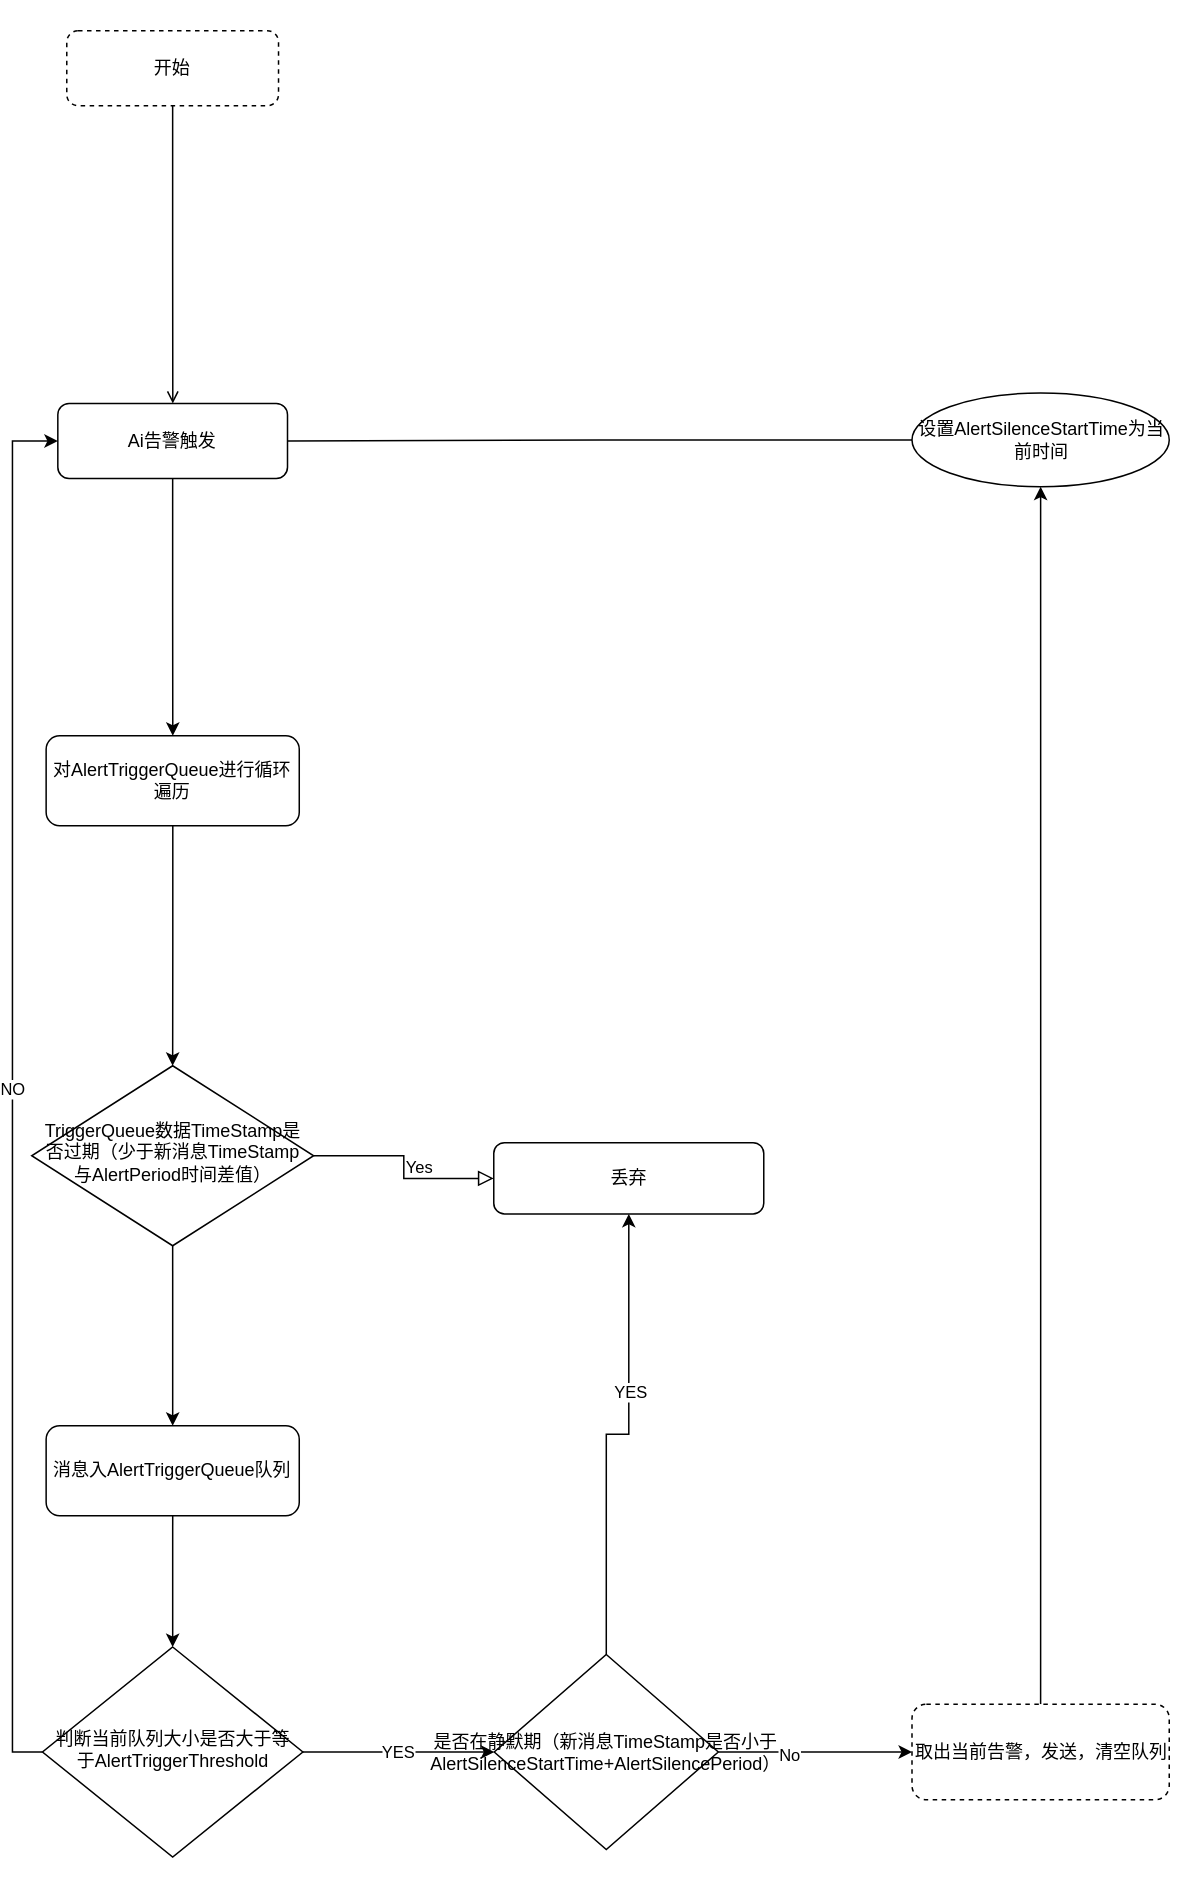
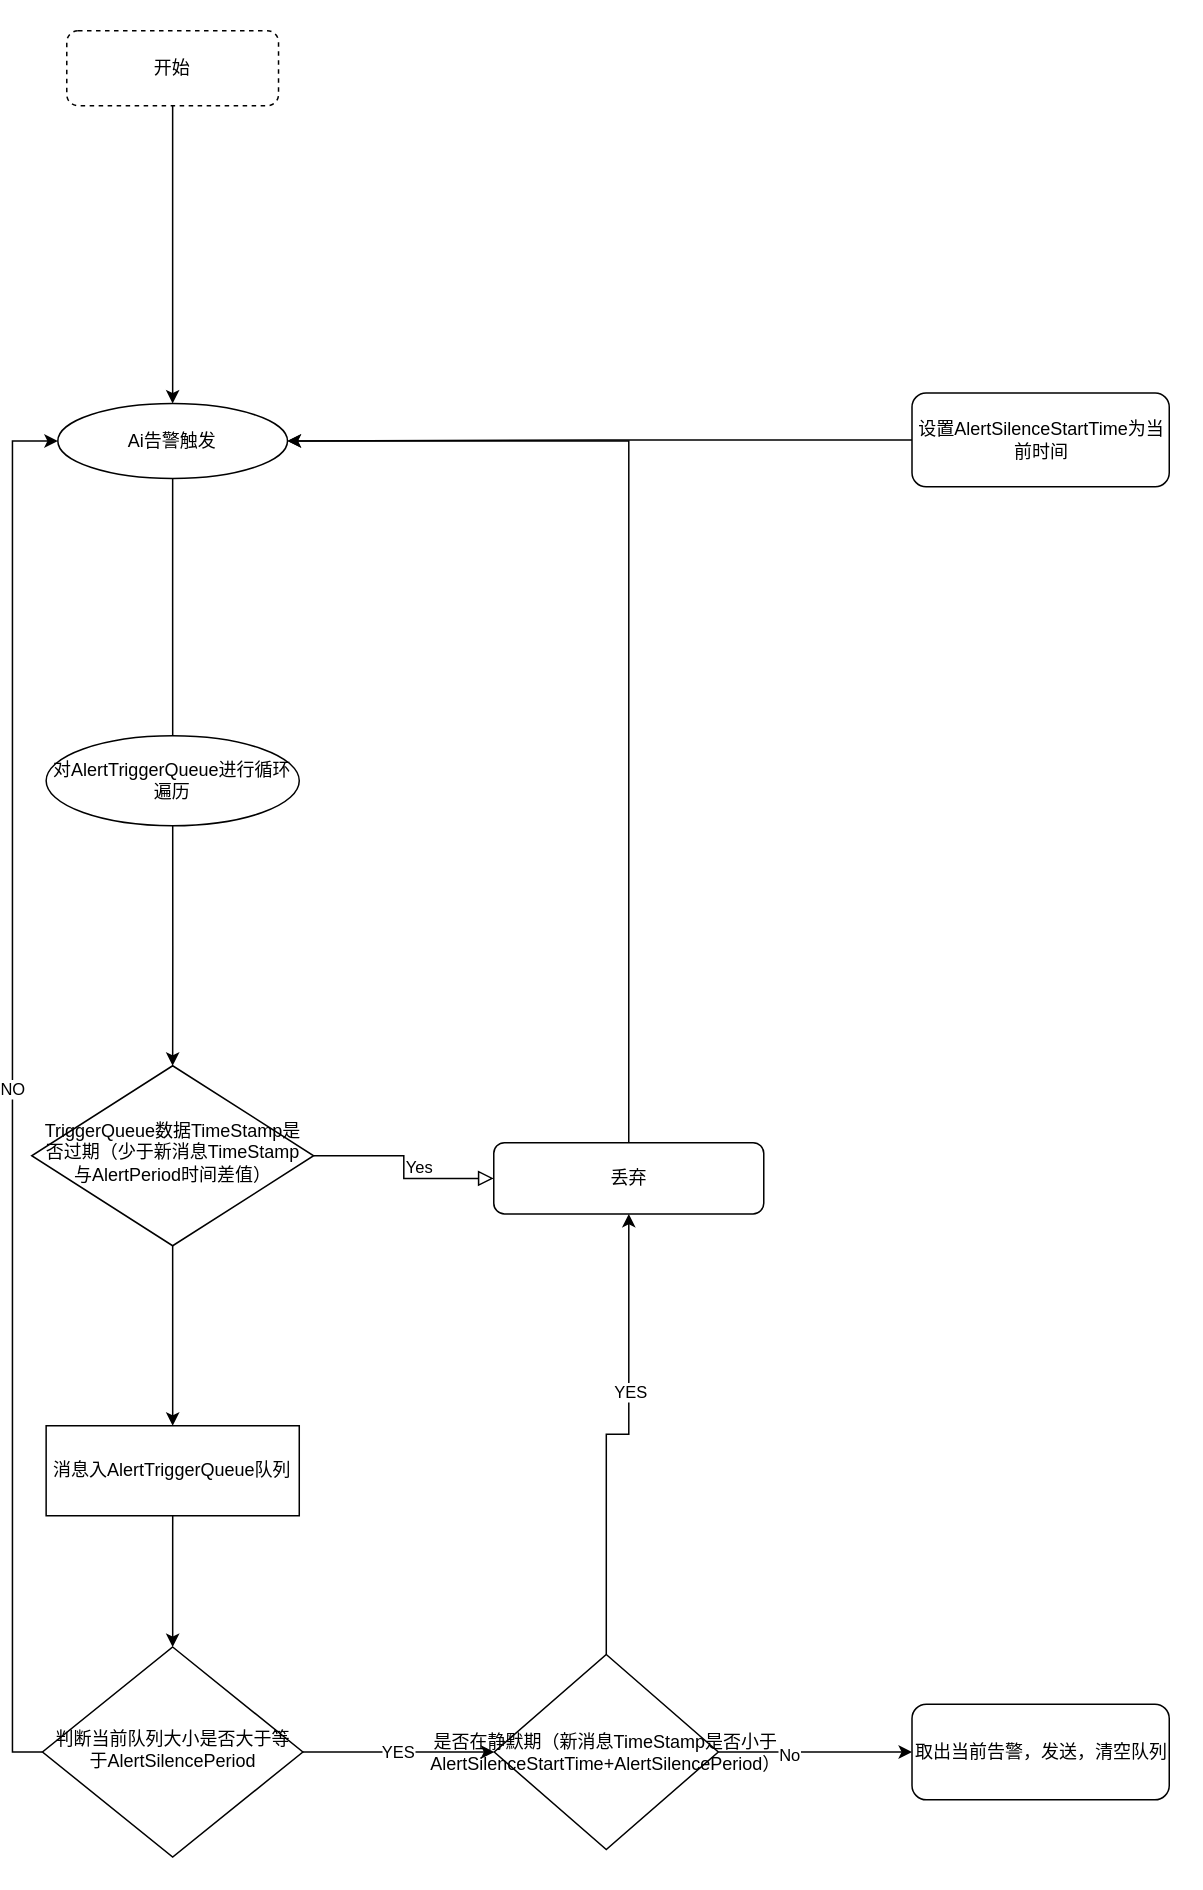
edge "开始" -> "Ai告警触发": arrowhead open -> classic
node "设置AlertSilenceStartTime为当前时间": shape ellipse -> rounded rectangle
node "Ai告警触发": shape rounded rectangle -> ellipse
edge "设置AlertSilenceStartTime为当前时间" -- "Ai告警触发": arrowhead none -> classic
edge "丢弃" -> "Ai告警触发": added
edge "Ai告警触发" -> "对AlertTriggerQueue进行循环遍历": arrowhead classic -> none
node "对AlertTriggerQueue进行循环遍历": shape rounded rectangle -> ellipse
edge "取出当前告警，发送，清空队列" -> "设置AlertSilenceStartTime为当前时间": removed
node "消息入AlertTriggerQueue队列": shape rounded rectangle -> rectangle
node "判断当前队列大小是否大于等于AlertTriggerThreshold": label "判断当前队列大小是否大于等于AlertTriggerThreshold" -> "判断当前队列大小是否大于等于AlertSilencePeriod"
node "取出当前告警，发送，清空队列": style dashed -> solid
